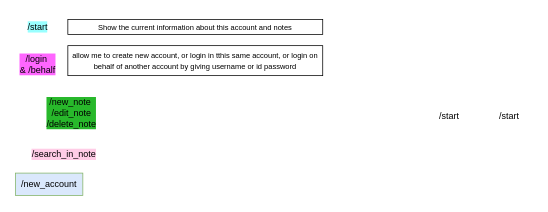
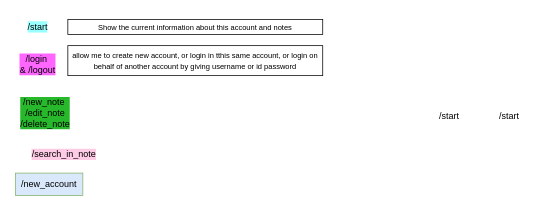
node "/login & /behalf": label "/login & /behalf" -> "/login & /logout"
node "/new_note /edit_note /delete_note": moved (72, 113) -> (45, 113)
